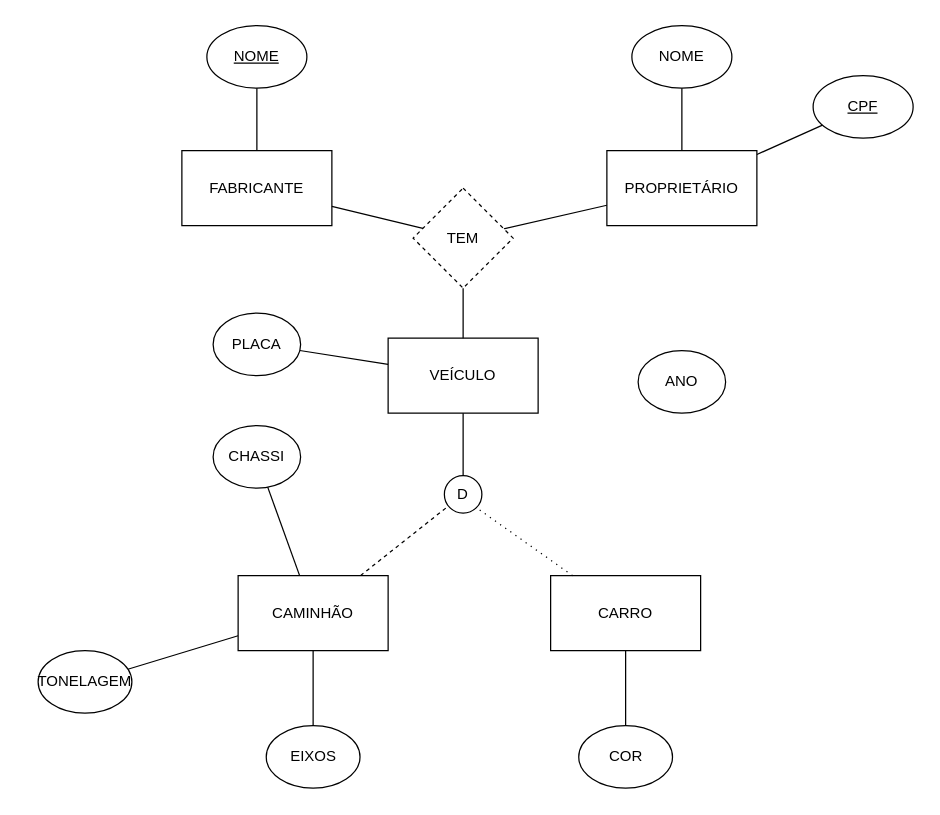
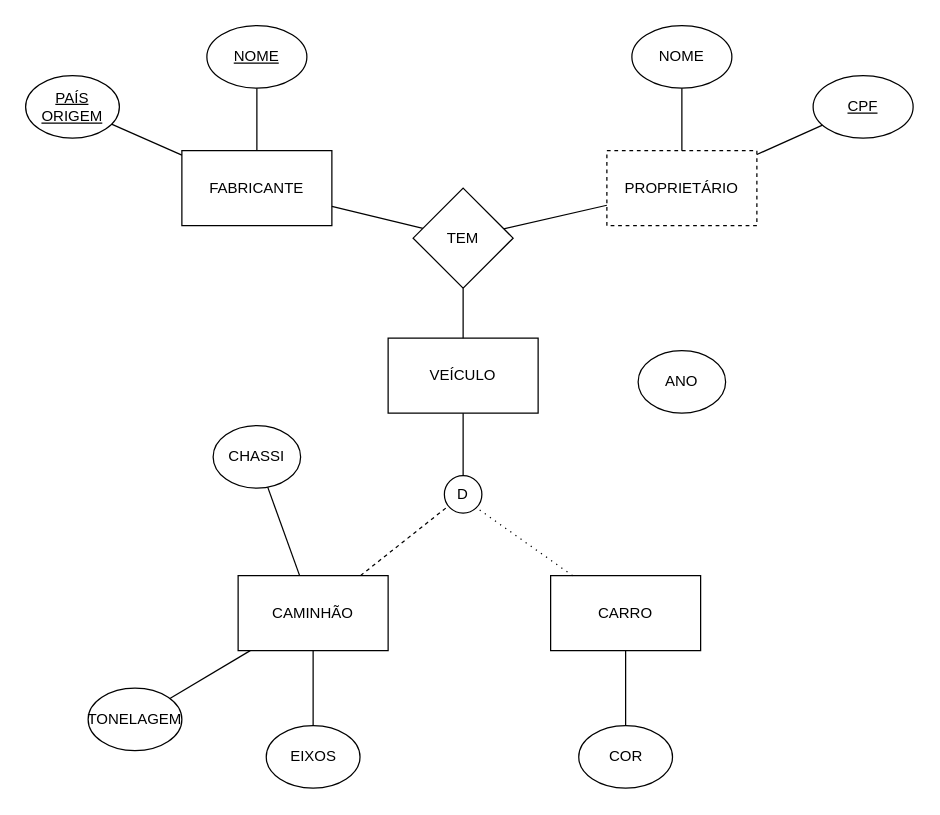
node "PAÍS ORIGEM": added
edge "PAÍS ORIGEM" -- "FABRICANTE": added
node "PROPRIETÁRIO": style solid -> dashed
node "TEM": style dashed -> solid
node "PLACA": removed
edge "PLACA" -- "VEÍCULO": removed
node "TONELAGEM": moved (85, 682) -> (135, 719)
